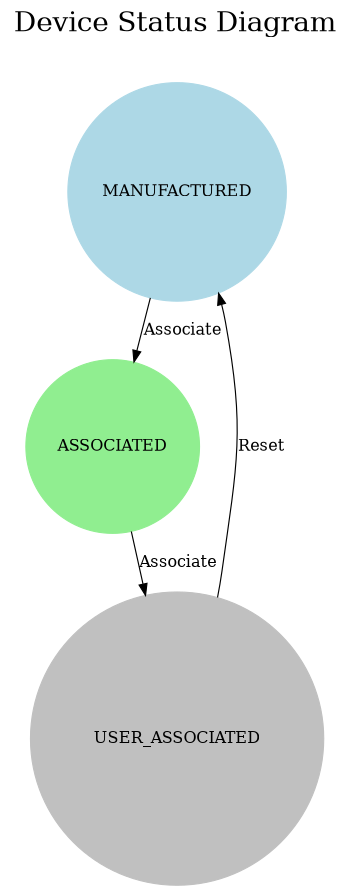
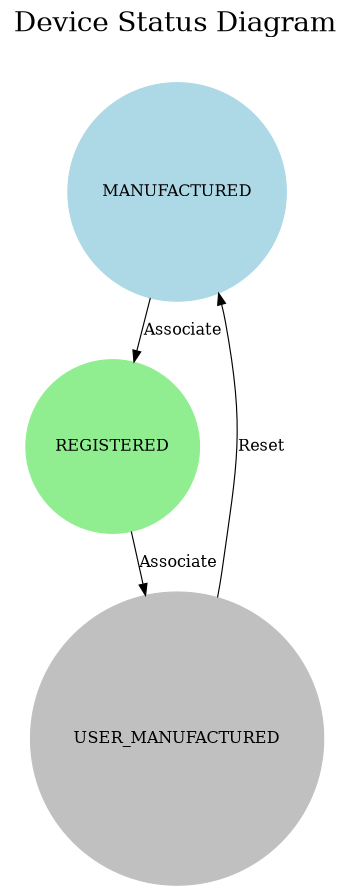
node "ASSOCIATED": label "ASSOCIATED" -> "REGISTERED"
node "USER_ASSOCIATED": label "USER_ASSOCIATED" -> "USER_MANUFACTURED"
